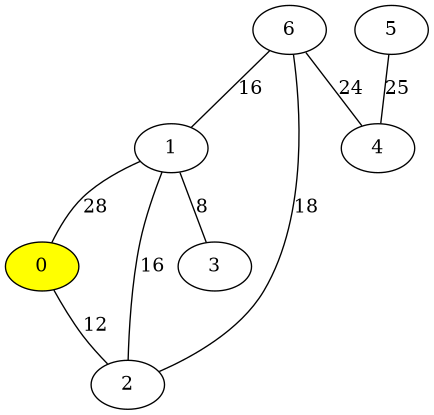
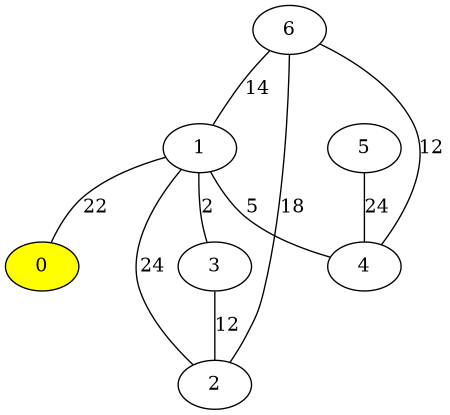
edge "6" -- "1": label "16" -> "14"
edge "6" -- "4": label "24" -> "12"
edge "5" -- "4": label "25" -> "24"
edge "1" -- "0": label "28" -> "22"
edge "1" -- "3": label "8" -> "2"
edge "1" -- "4": added, label "5"
edge "1" -- "2": label "16" -> "24"
edge "0" -- "2": now "3" -- "2"
